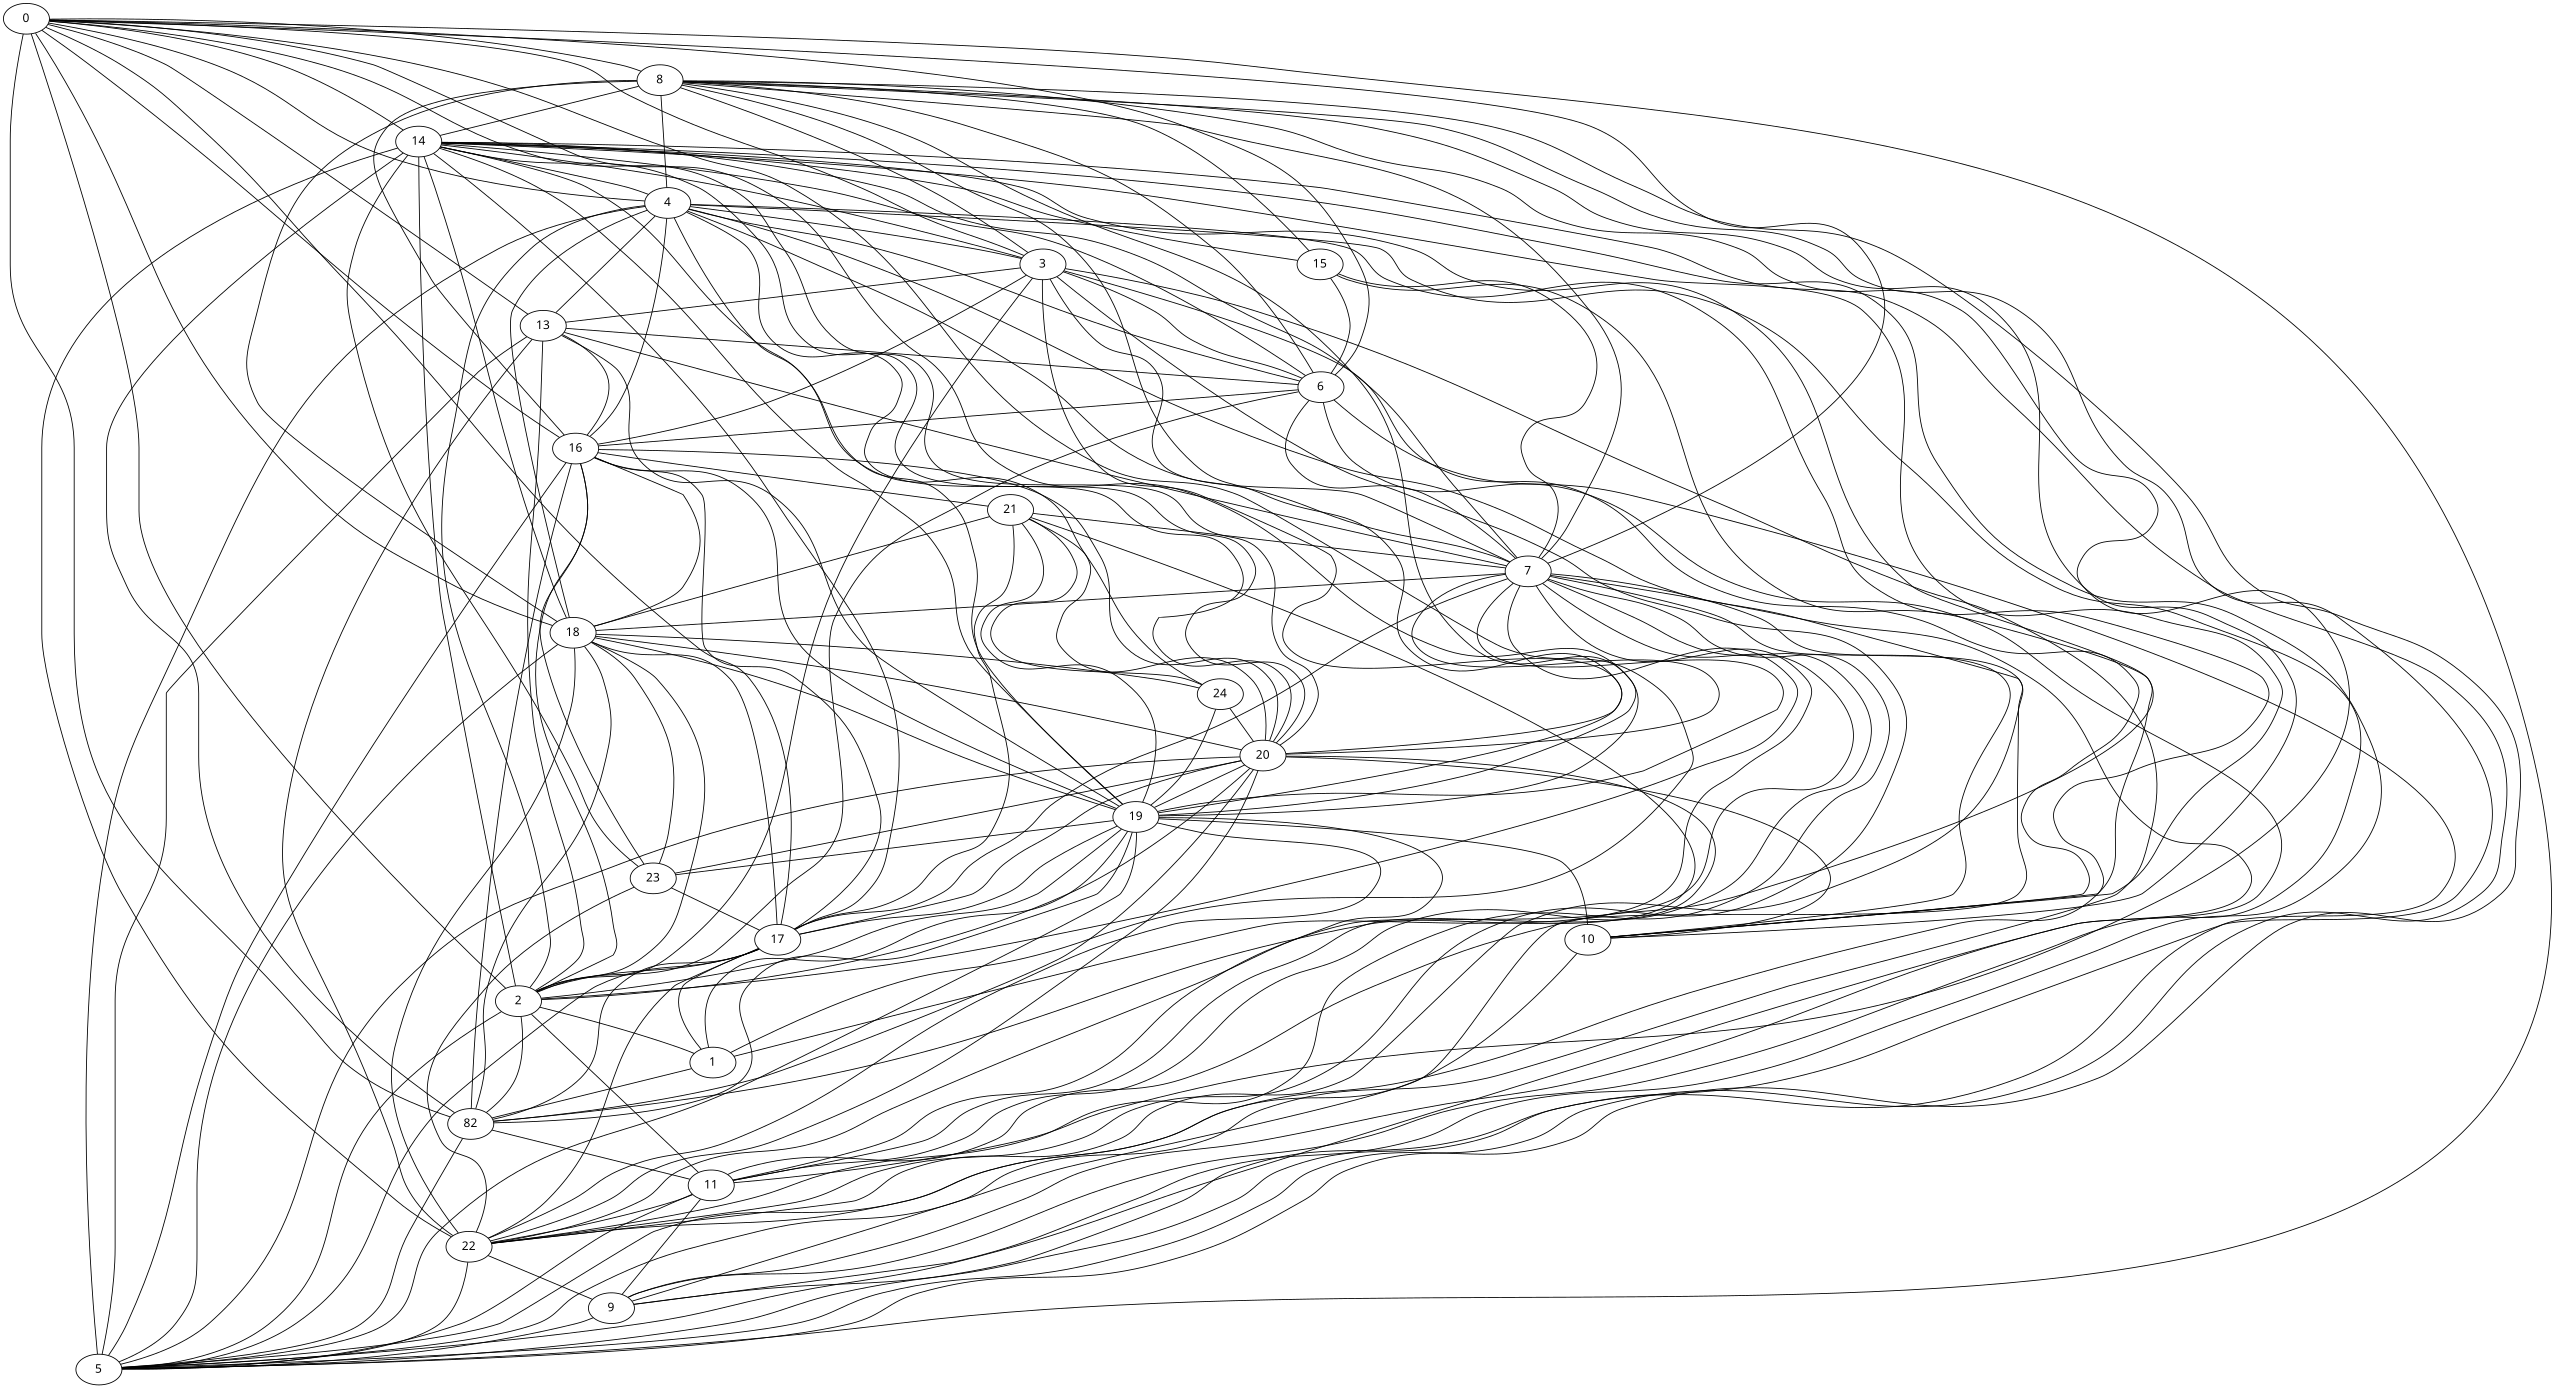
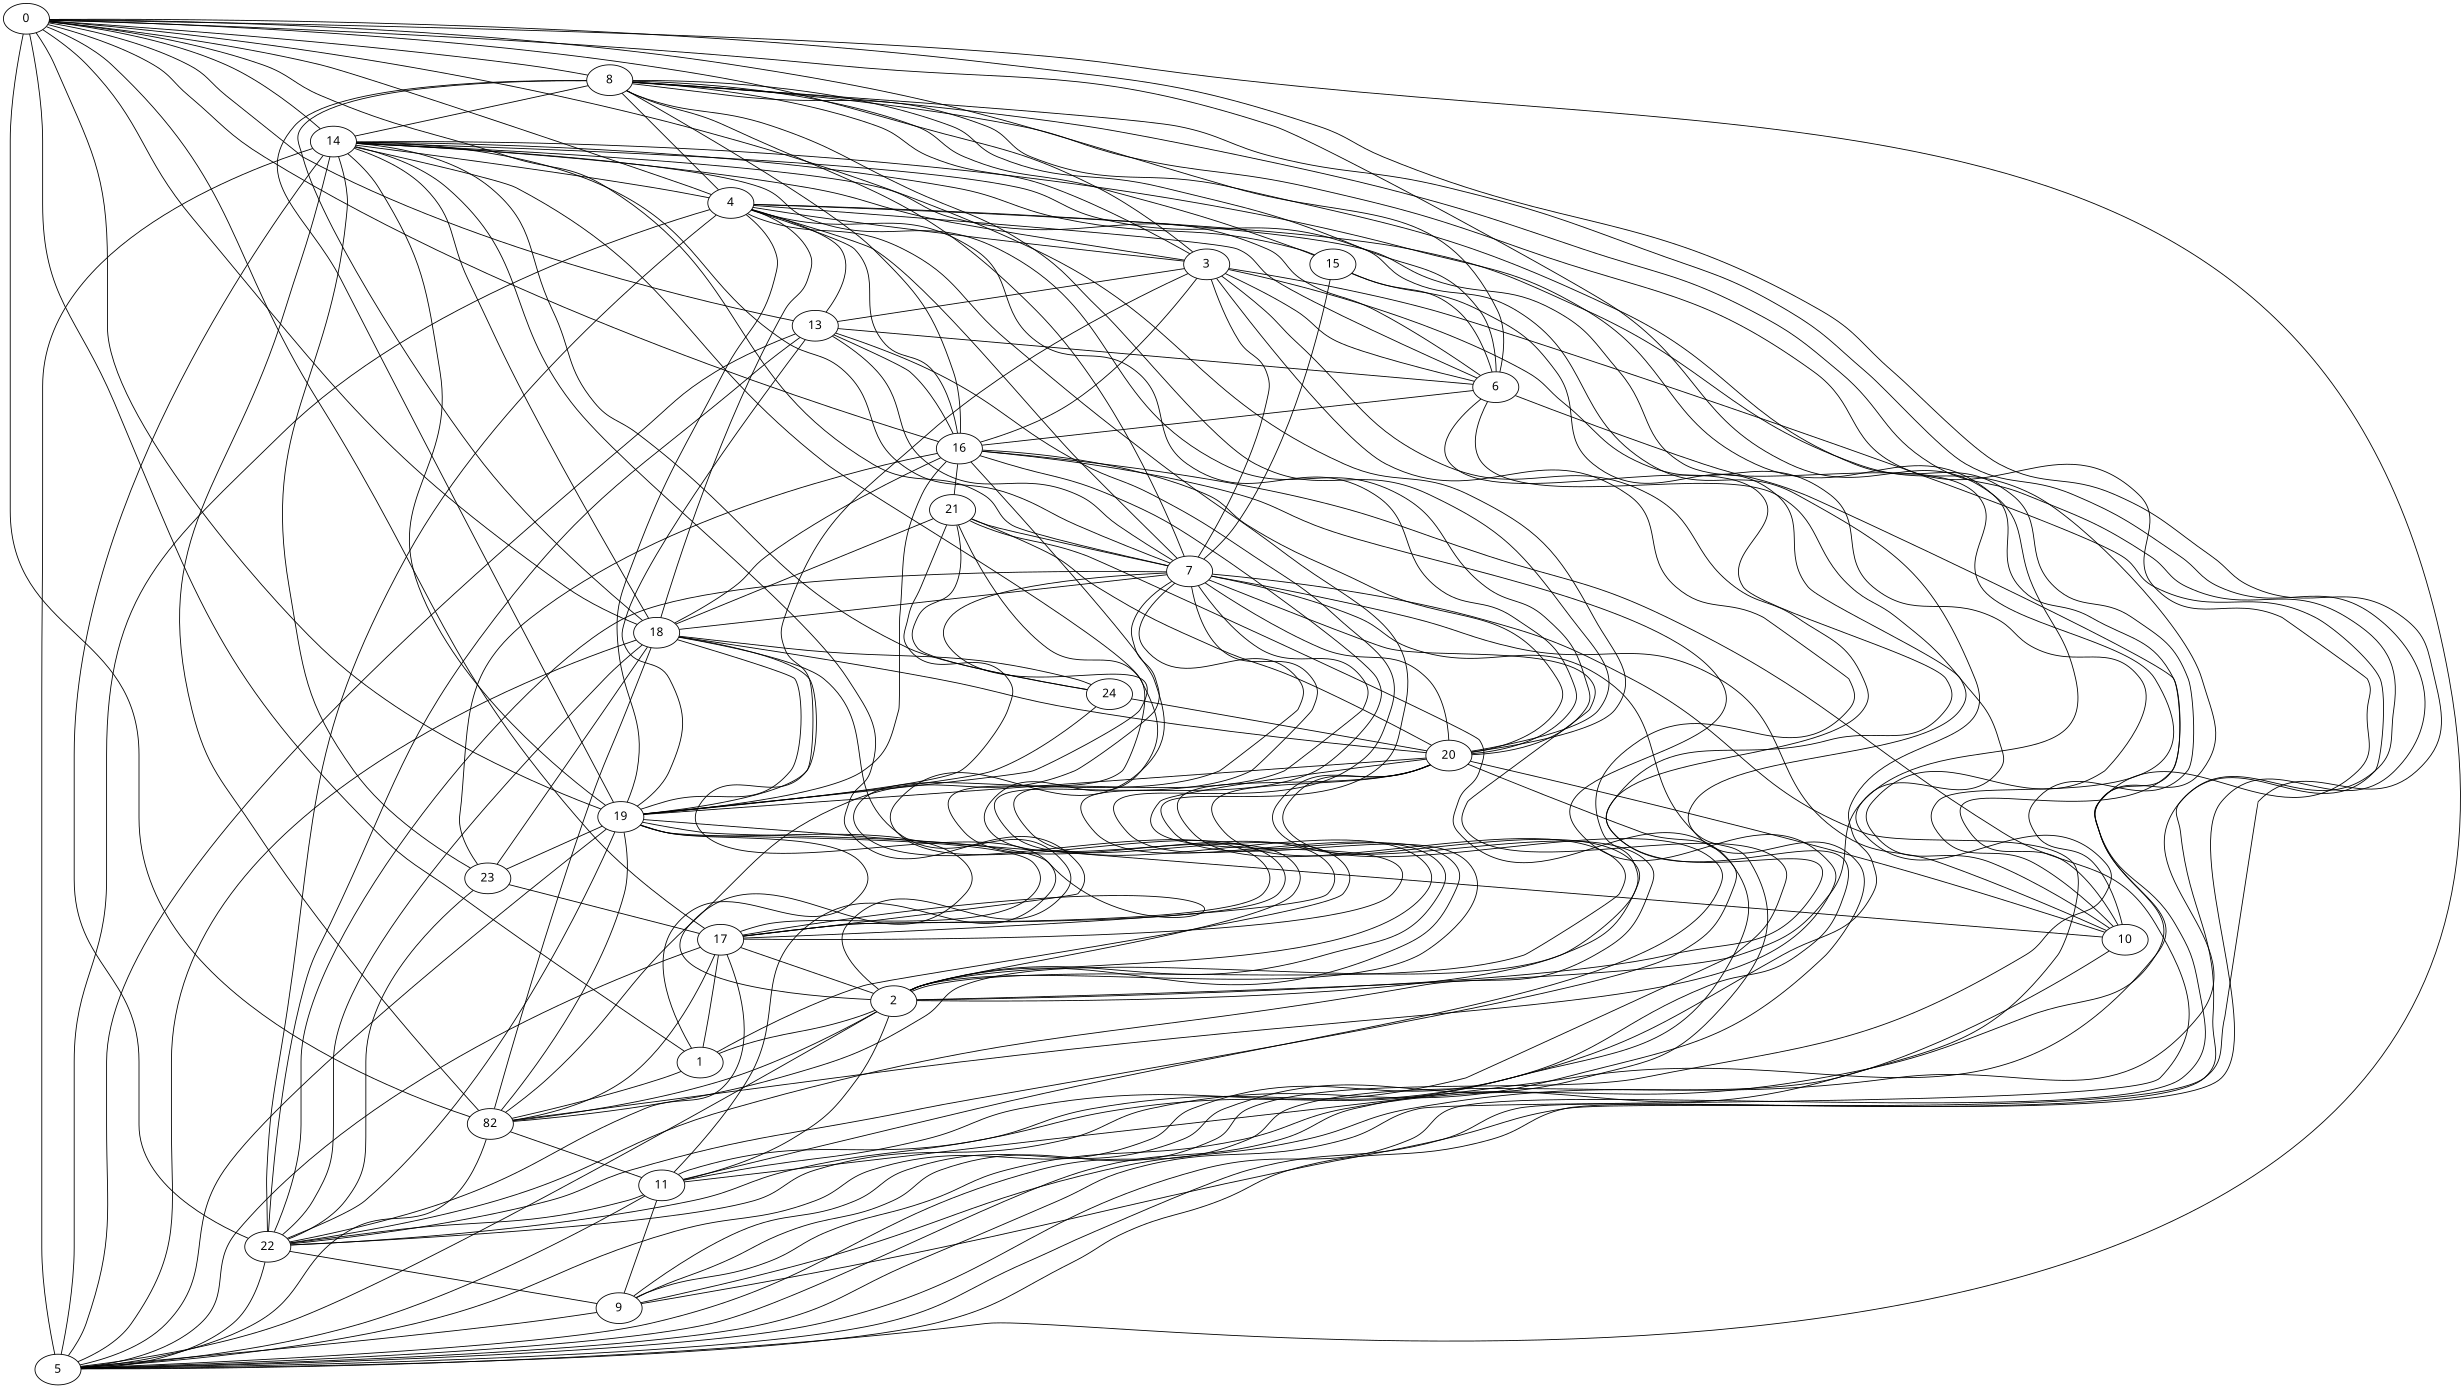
edge "6" -- "7": removed
edge "14" -- "9": now "0" -- "9"
edge "20" -- "23": removed
